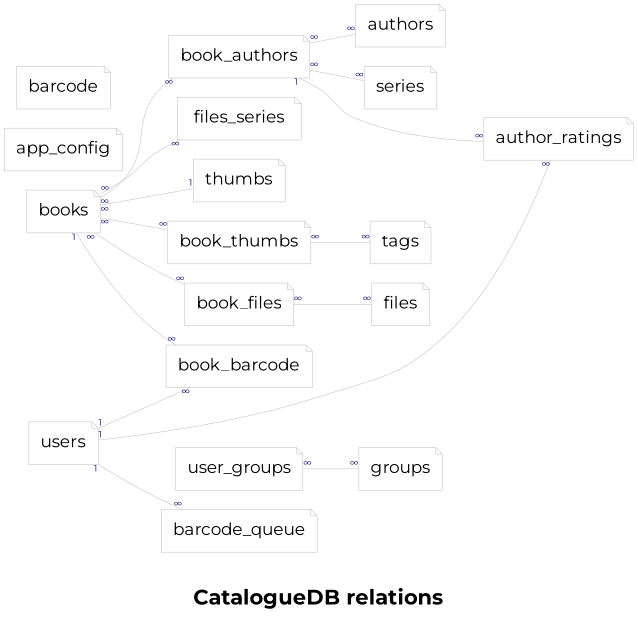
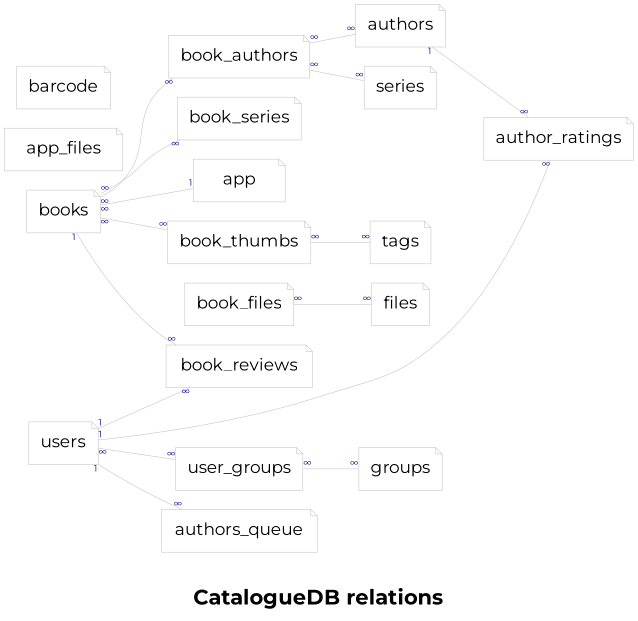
node "files_series": label "files_series" -> "book_series"
edge "book_authors" -- "author_ratings": now "authors" -- "author_ratings"
node "app_config": label "app_config" -> "app_files"
node "thumbs": label "thumbs" -> "app"
edge "books" -- "book_files": removed
node "book_barcode": label "book_barcode" -> "book_reviews"
edge "users" -- "user_groups": added
node "barcode_queue": label "barcode_queue" -> "authors_queue"
